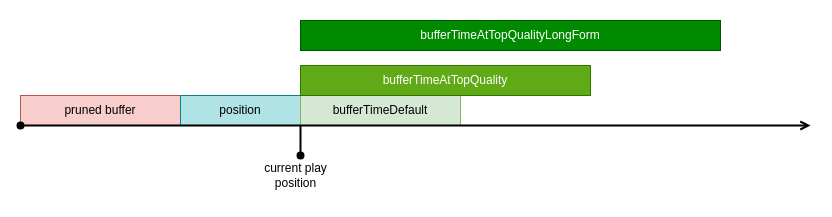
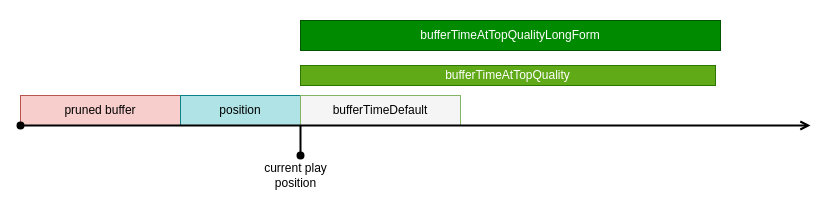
node "bufferTimeAtTopQuality": size 290x30 -> 415x20
node "bufferTimeDefault": fillcolor #d5e8d4 -> #f5f5f5
